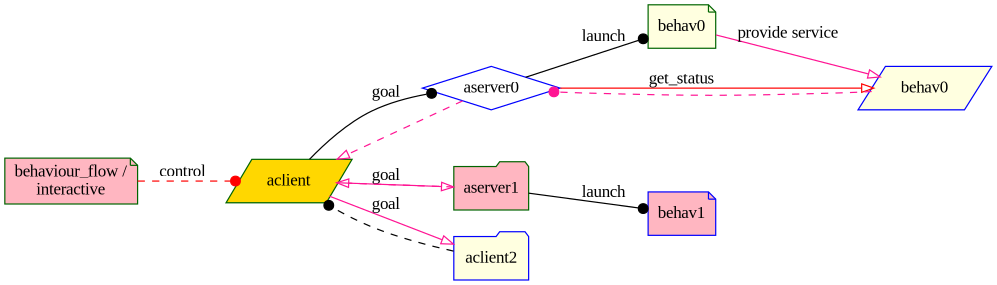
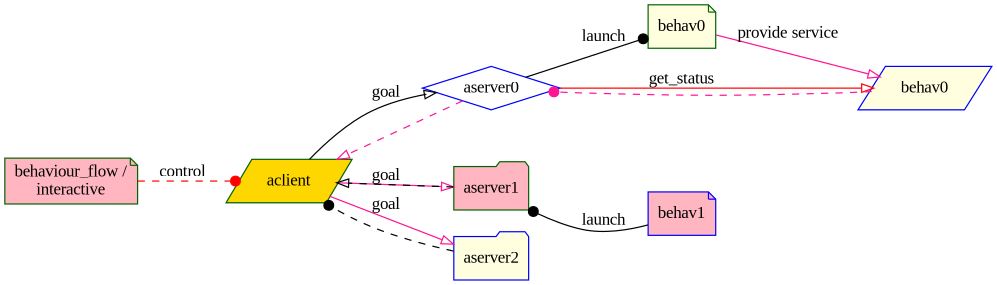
edge "aclient" -> "aserver0": arrowhead dot -> onormal
edge "aserver1" -> "aclient": color deeppink -> black
edge "aserver1" -> "behav1": reversed
node "aclient2": label "aclient2" -> "aserver2"
